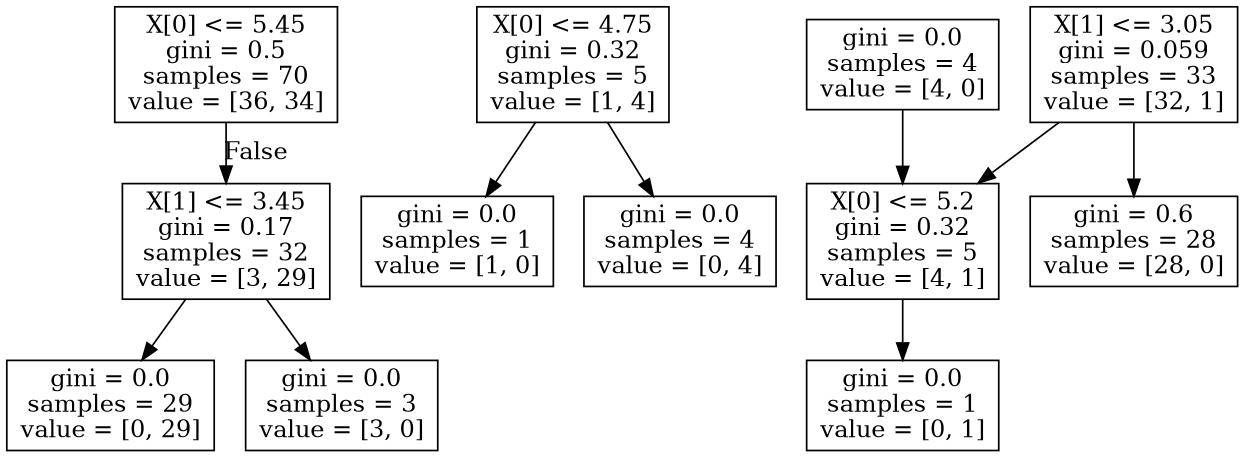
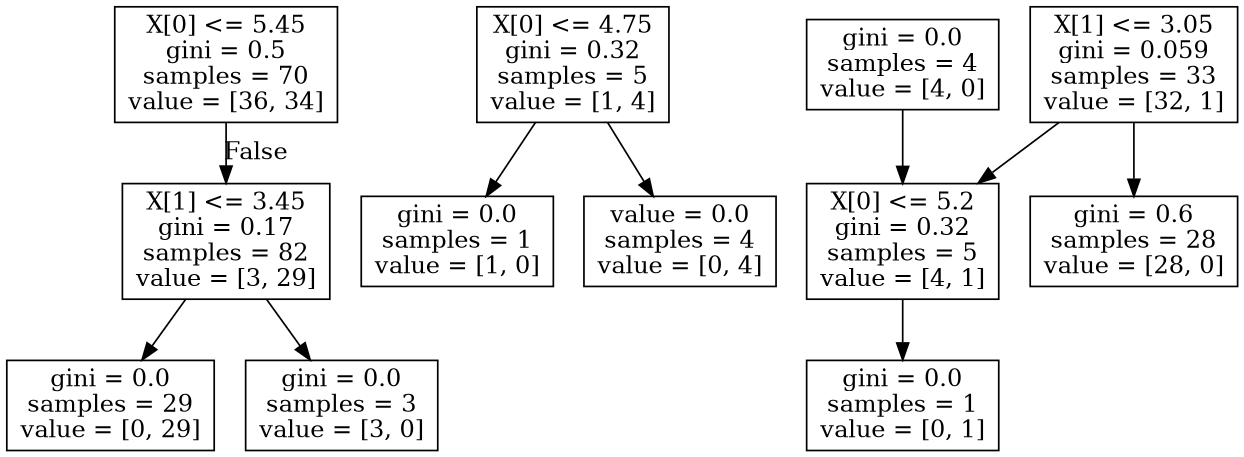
node "X[1] <= 3.45 gini = 0.17 samples = 32 value = [3, 29]": label "X[1] <= 3.45 gini = 0.17 samples = 32 value = [3, 29]" -> "X[1] <= 3.45 gini = 0.17 samples = 82 value = [3, 29]"
node "gini = 0.0 samples = 4 value = [0, 4]": label "gini = 0.0 samples = 4 value = [0, 4]" -> "value = 0.0 samples = 4 value = [0, 4]"
